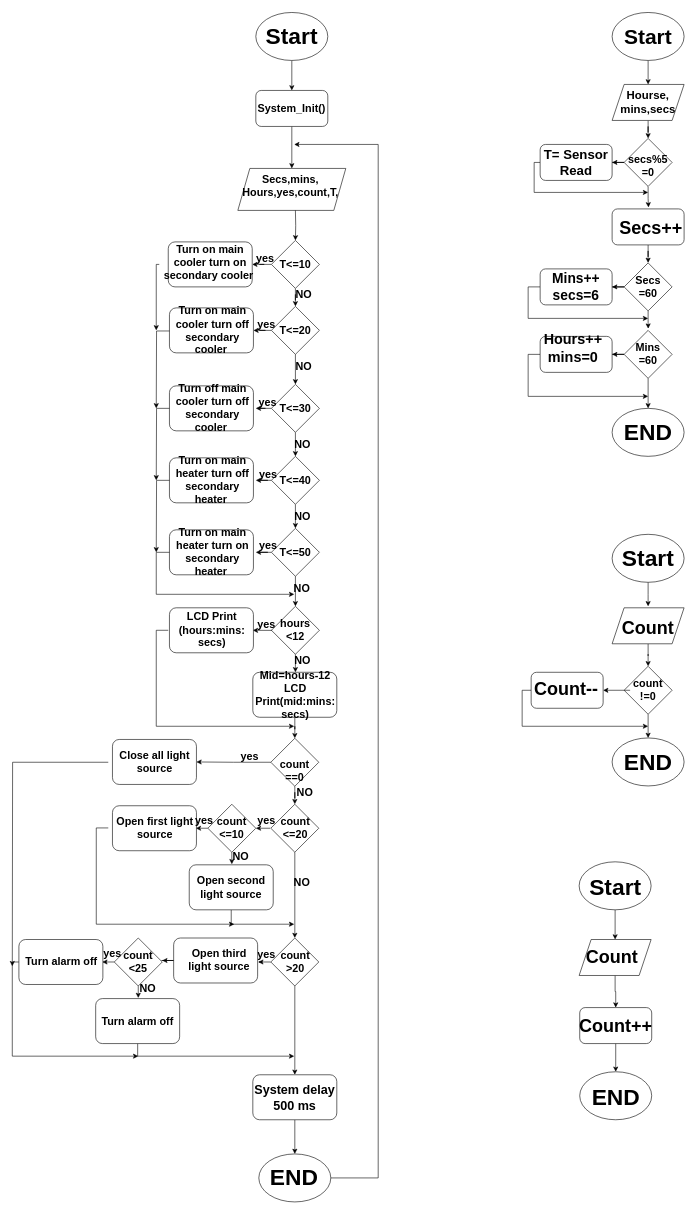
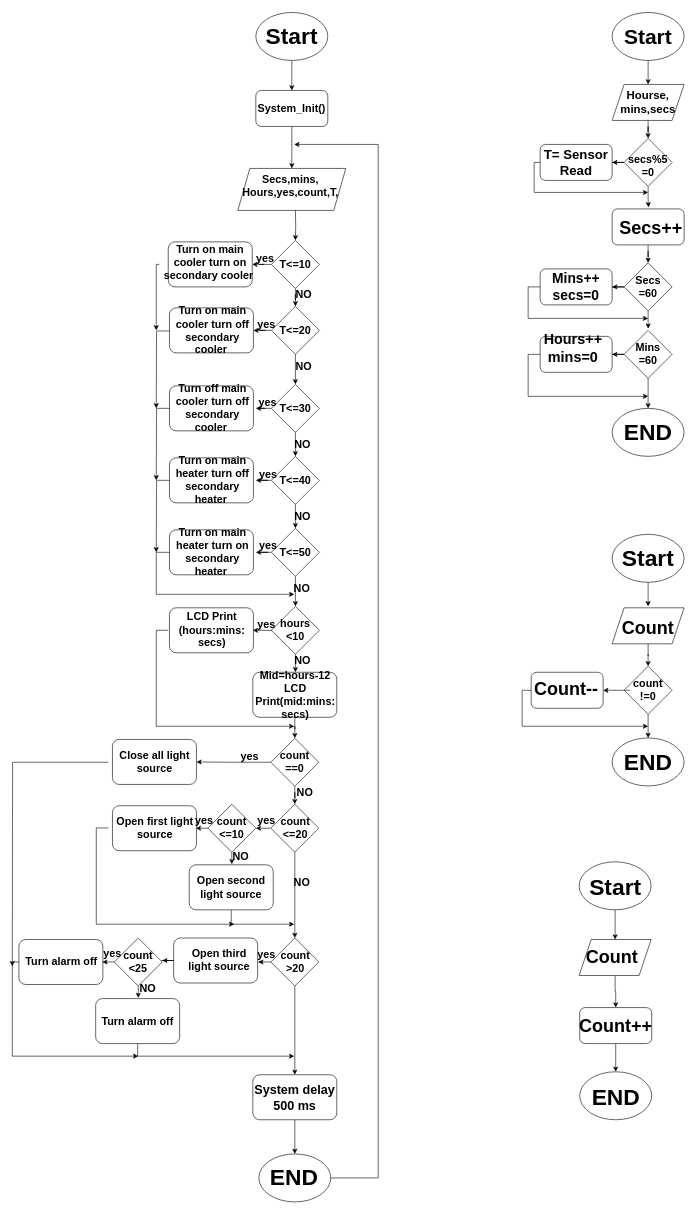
node "Mins++ secs=6": label "Mins++ secs=6" -> "Mins++ secs=0"
node "hours <12": label "hours <12" -> "hours <10"
node "count ==0": moved (295, 771) -> (295, 762)
